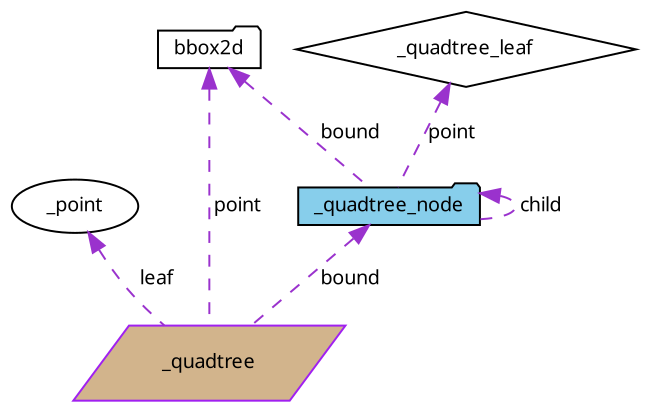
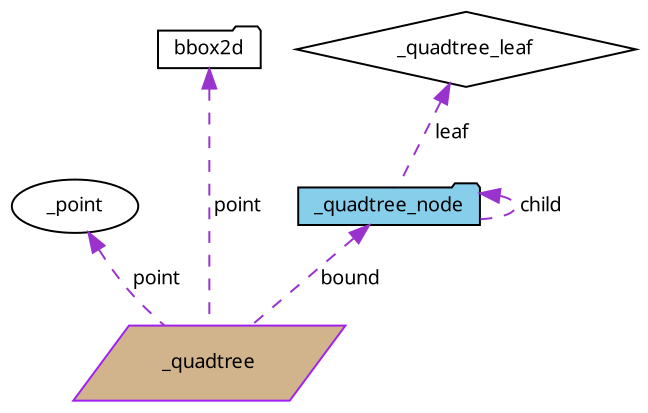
edge "_quadtree_node" -> "_quadtree_leaf": label " point" -> " leaf"
edge "_quadtree_node" -> "bbox2d": removed, label "bound"
edge "_quadtree" -> "_point": label " leaf" -> " point"
